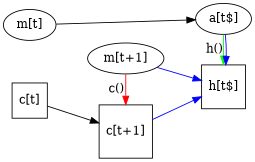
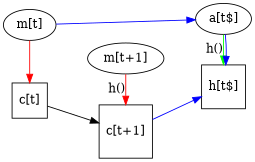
edge "m[t]" -> "a[t$]": color black -> blue
edge "m[t]" -> "c[t]": added
edge "m[t+1]" -> "h[t$]": removed
edge "m[t+1]" -> "c[t+1]": label "c()" -> "h()"
